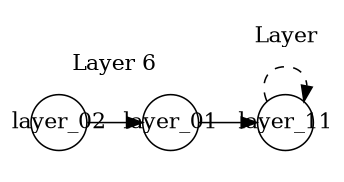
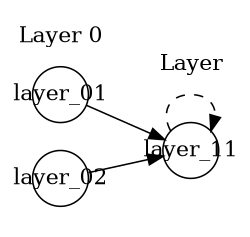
cluster "Layer 6": label "Layer 6" -> "Layer 0"
edge "layer_02" -> "layer_01": now "layer_02" -> "layer_11"
